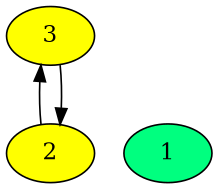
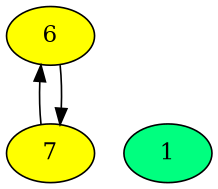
node "3": label "3" -> "6"
node "2": label "2" -> "7"
